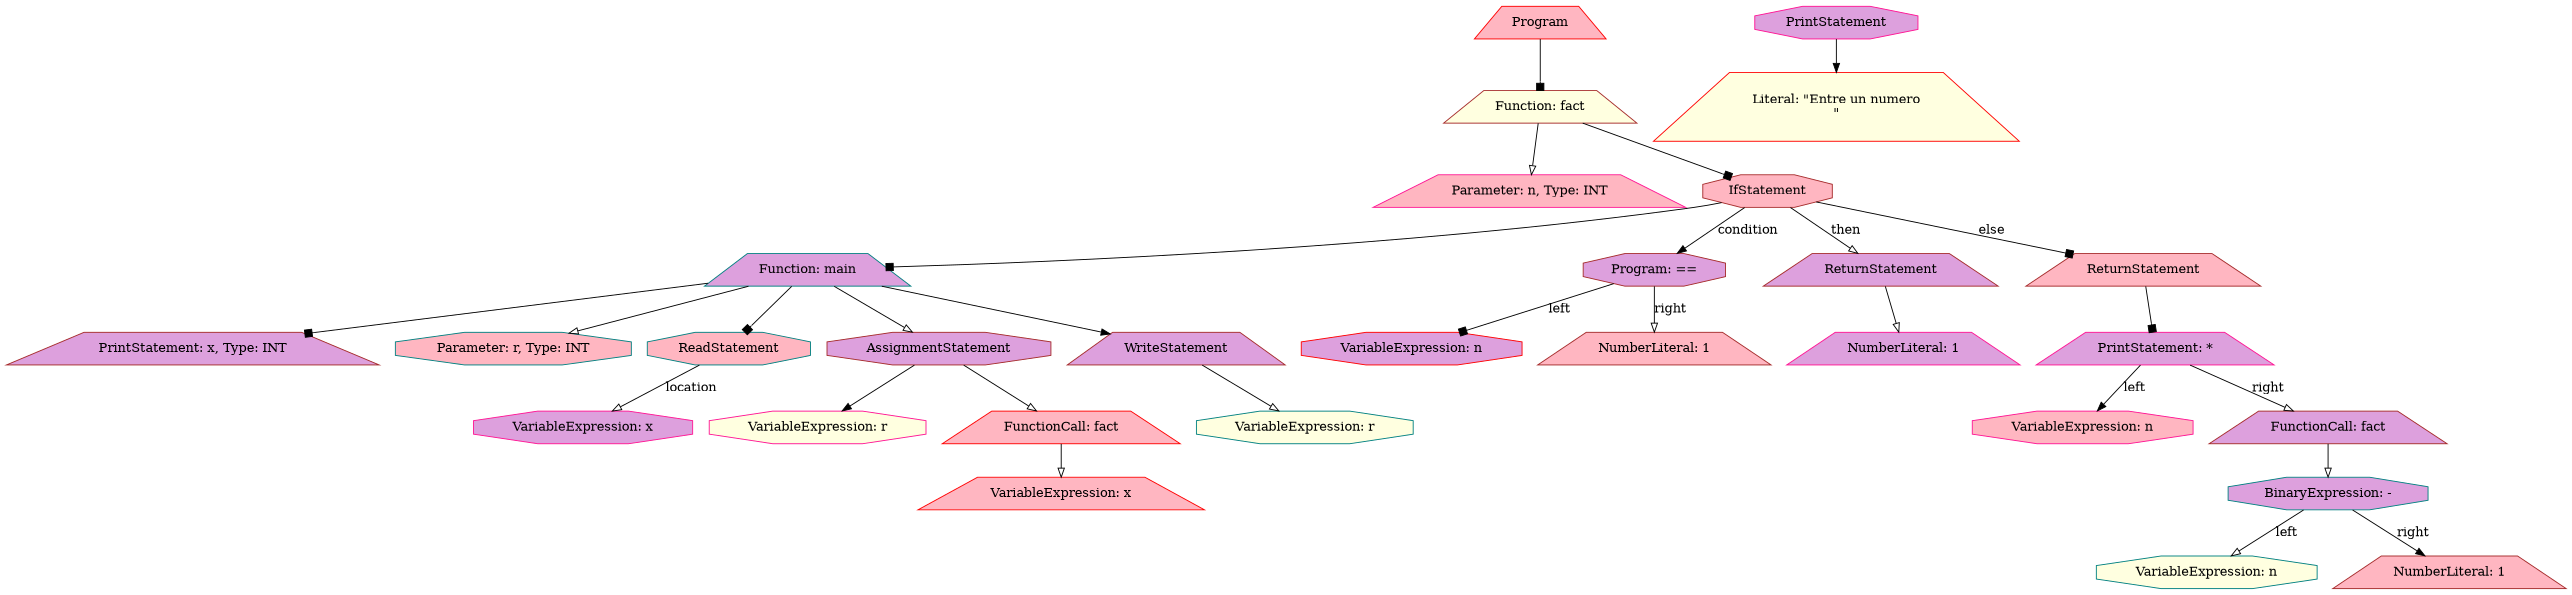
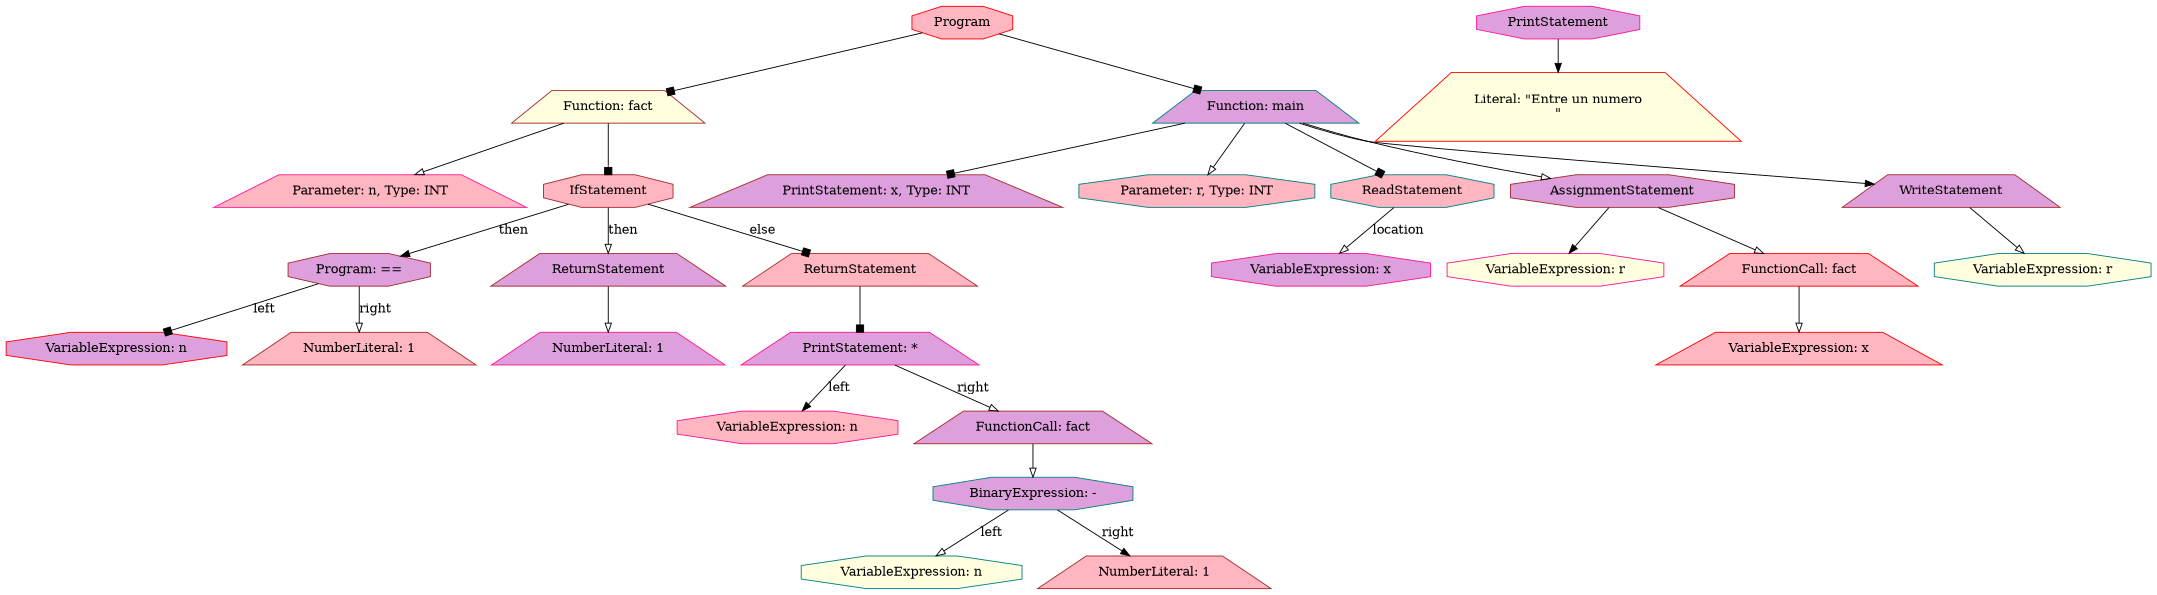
node "Program": shape trapezium -> octagon
edge "IfStatement" -> "Program: ==": label "condition" -> "then"
edge "IfStatement" -> "Function: main": now "Program" -> "Function: main"
